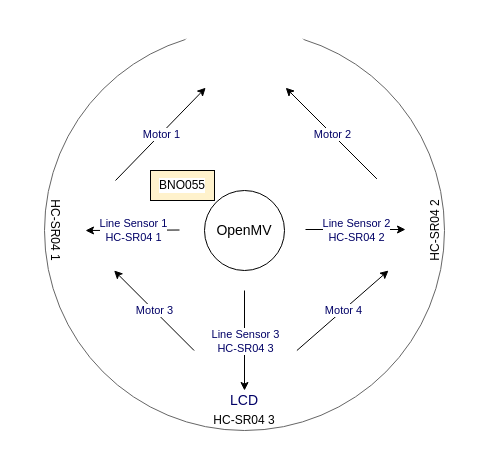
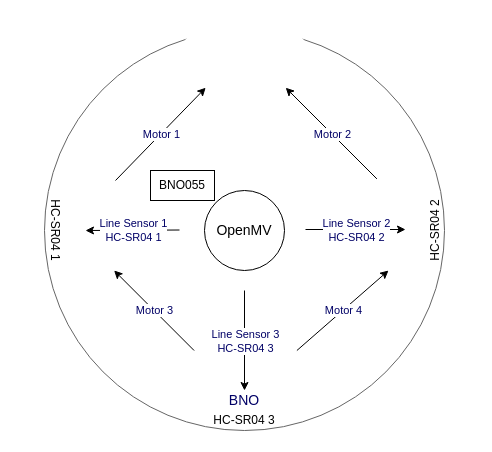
node "BNO055": fillcolor #fff2cc -> #ffffff
node "LCD": label "LCD" -> "BNO"
